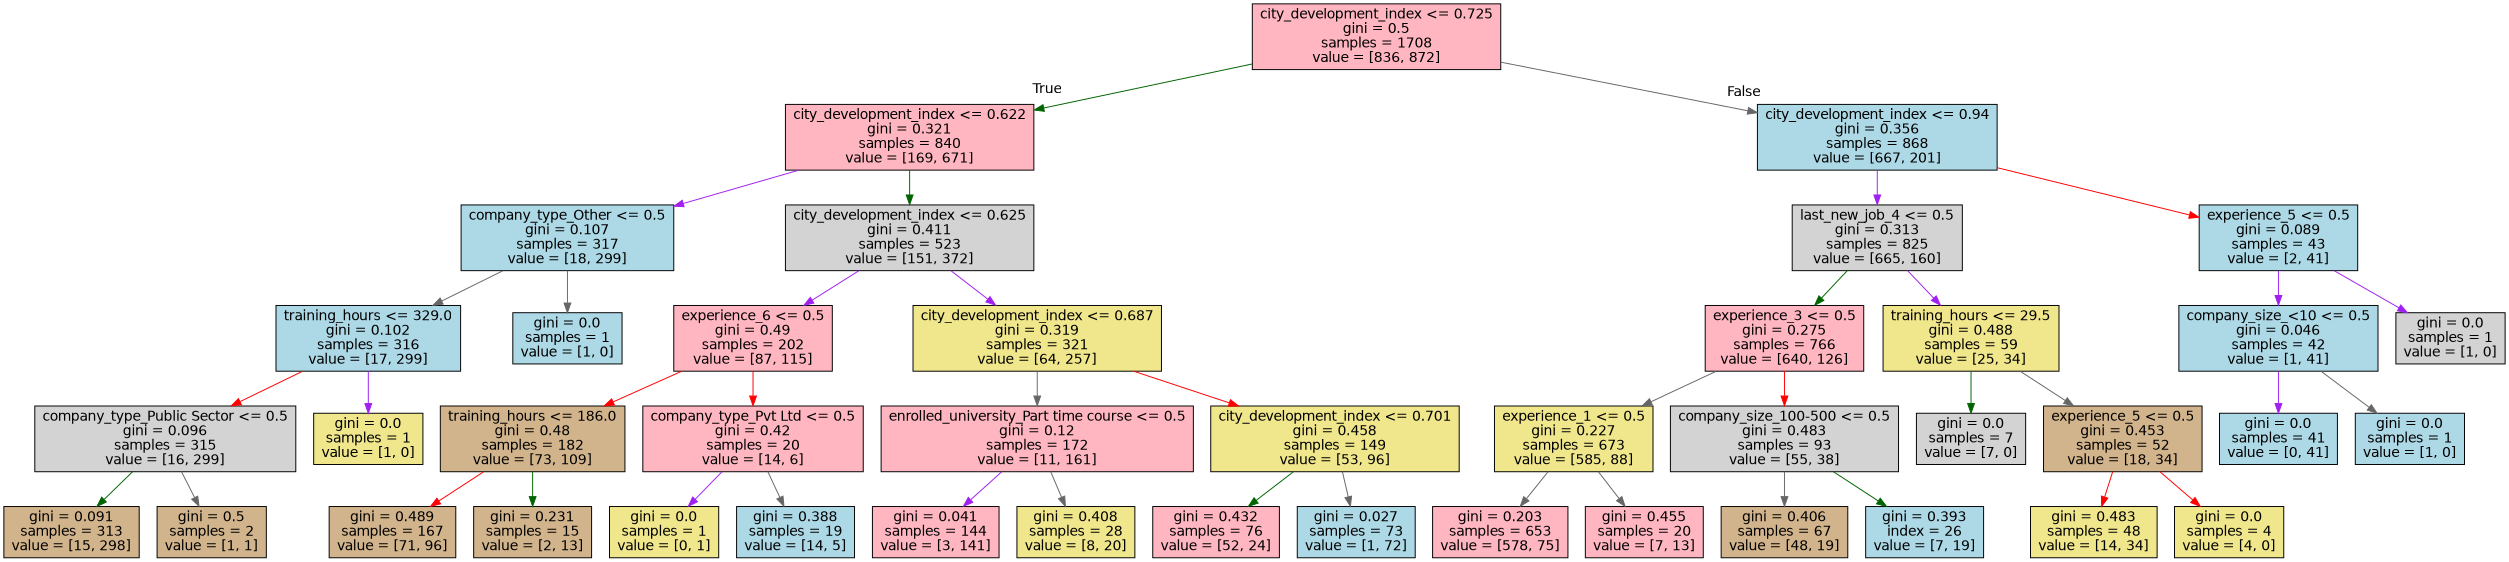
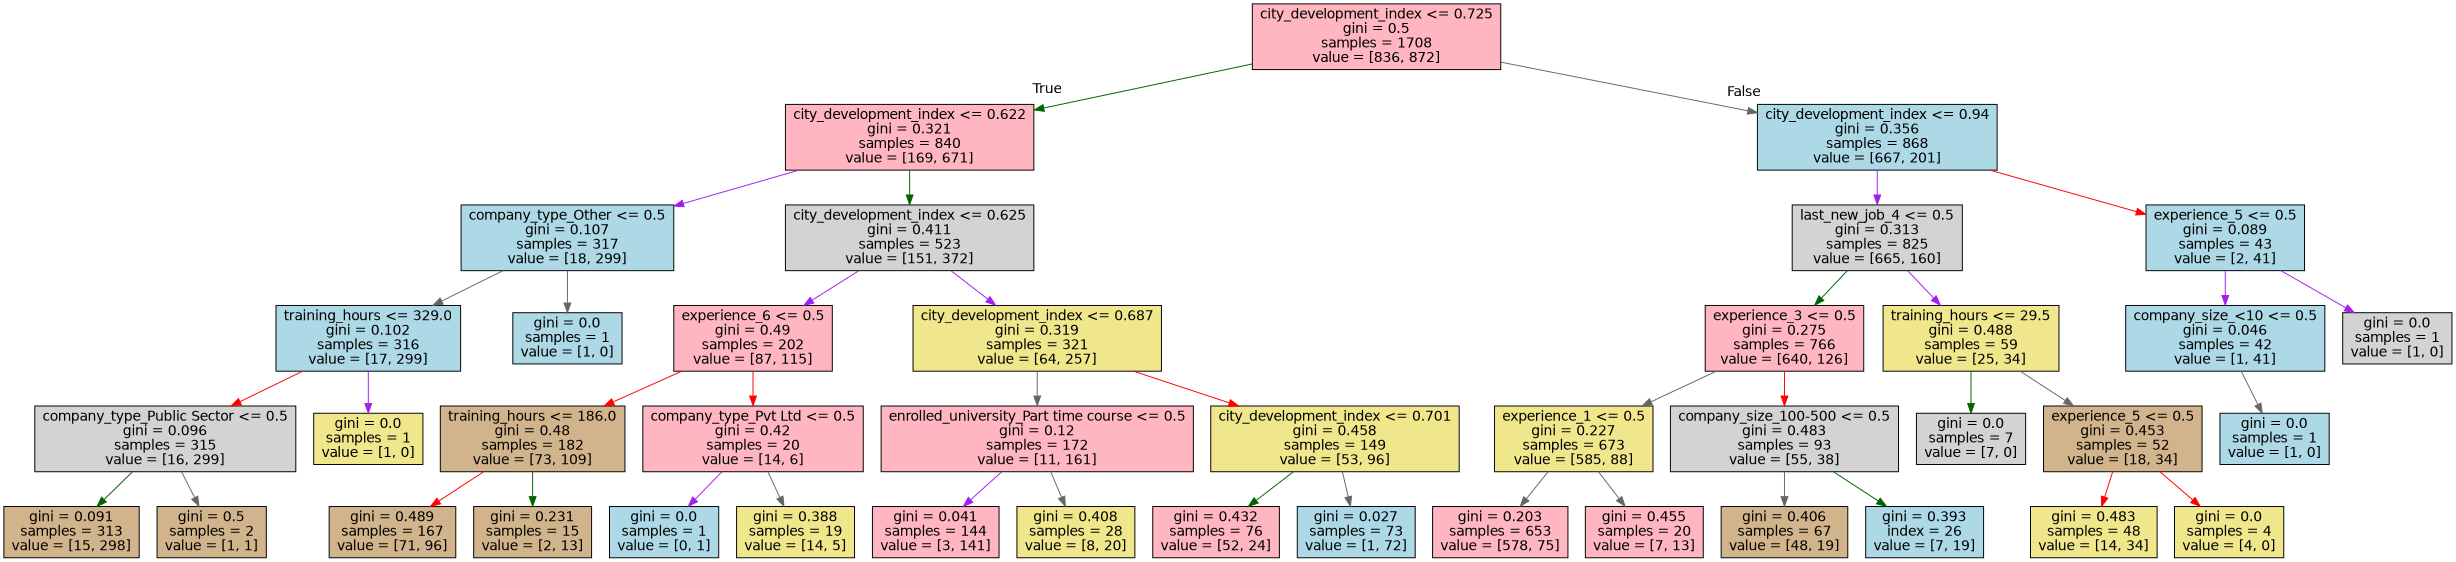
node "gini = 0.0 samples = 41 value = [0, 41]": removed
node "gini = 0.0 samples = 1 value = [0, 1]": fillcolor khaki -> lightblue
node "gini = 0.388 samples = 19 value = [14, 5]": fillcolor lightblue -> khaki
